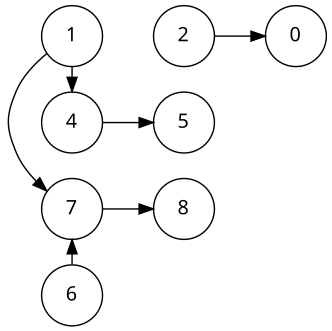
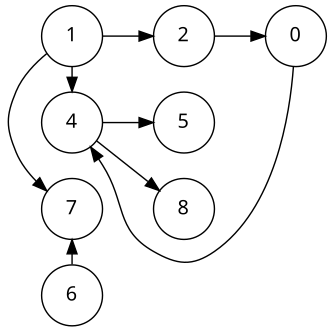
edge "1" -> "2": added
edge "7" -> "8": now "4" -> "8"
edge "0" -> "4": added
